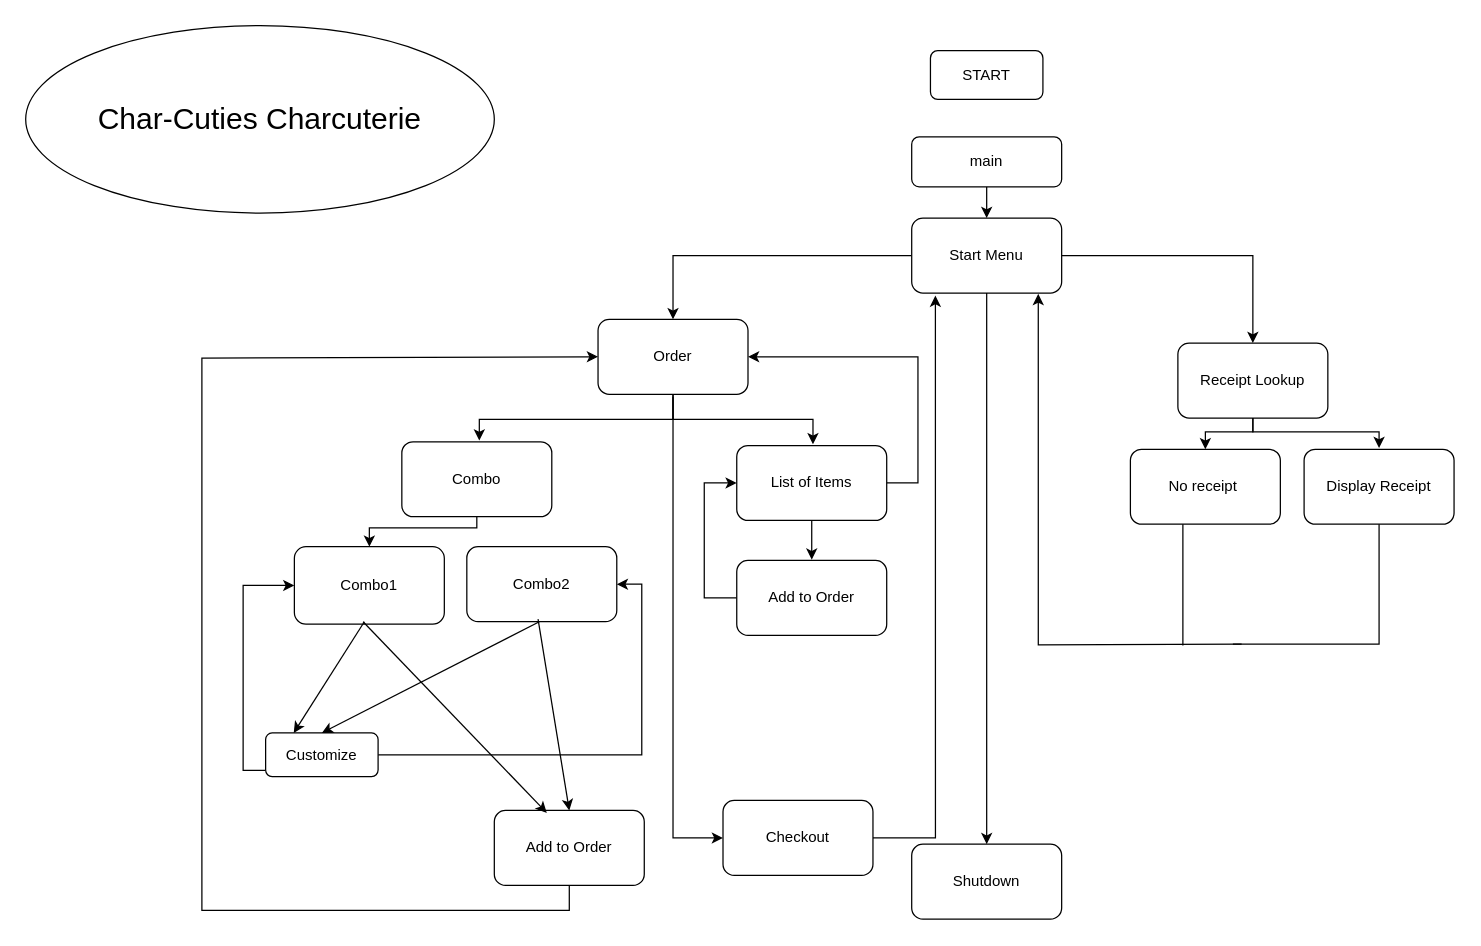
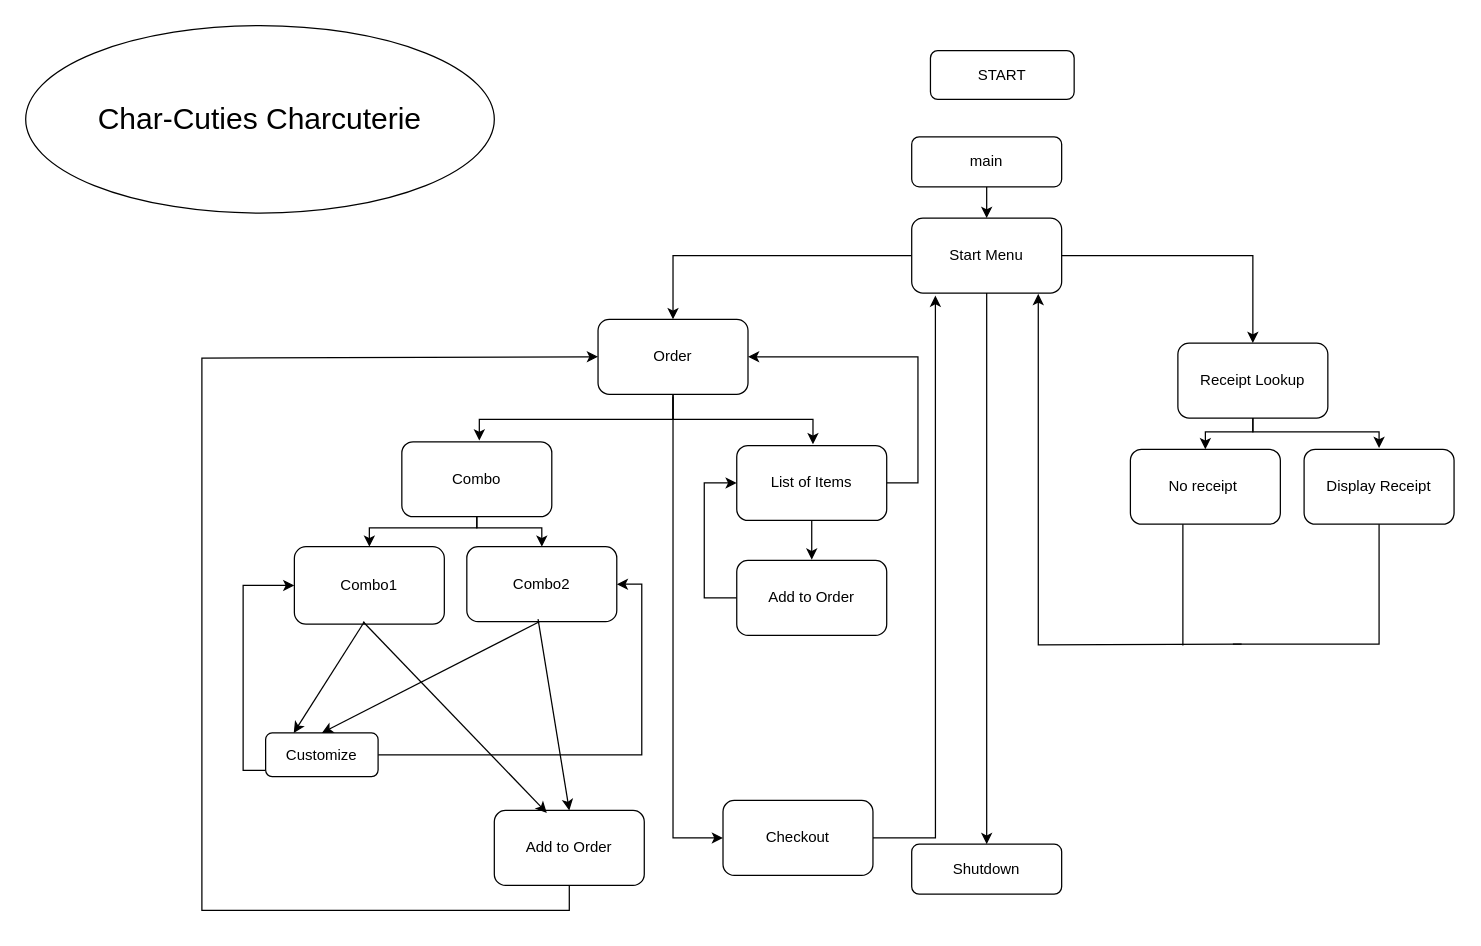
node "START": size 113x49 -> 144x49
edge "Combo" -> "Combo2": added
node "Shutdown": size 150x75 -> 150x50
